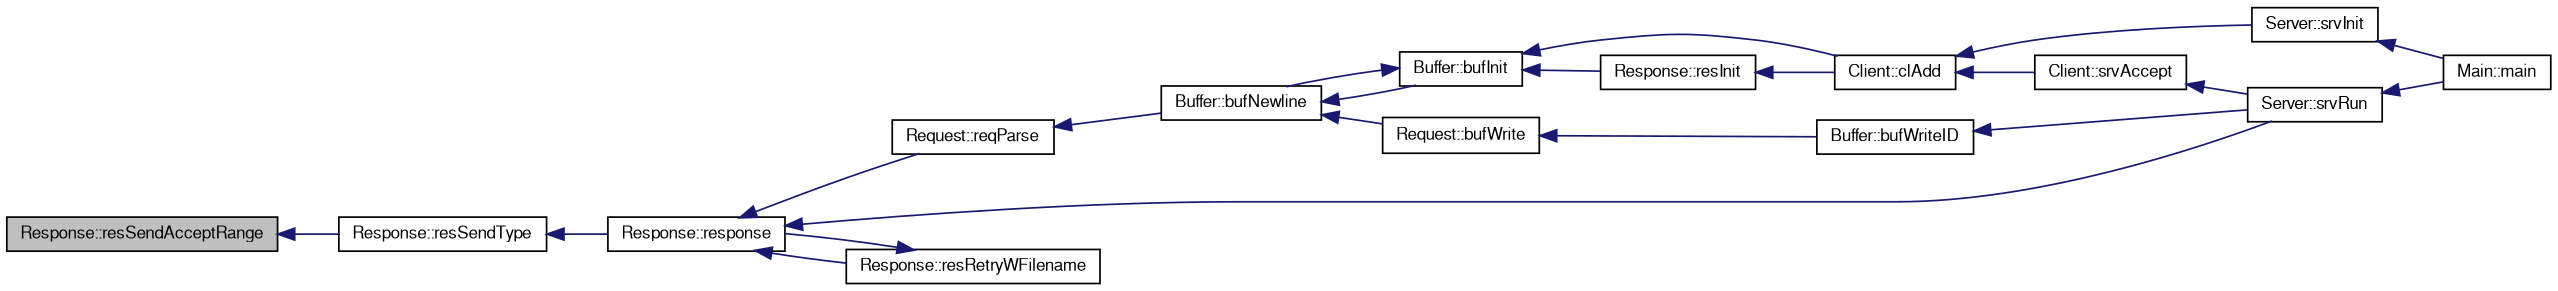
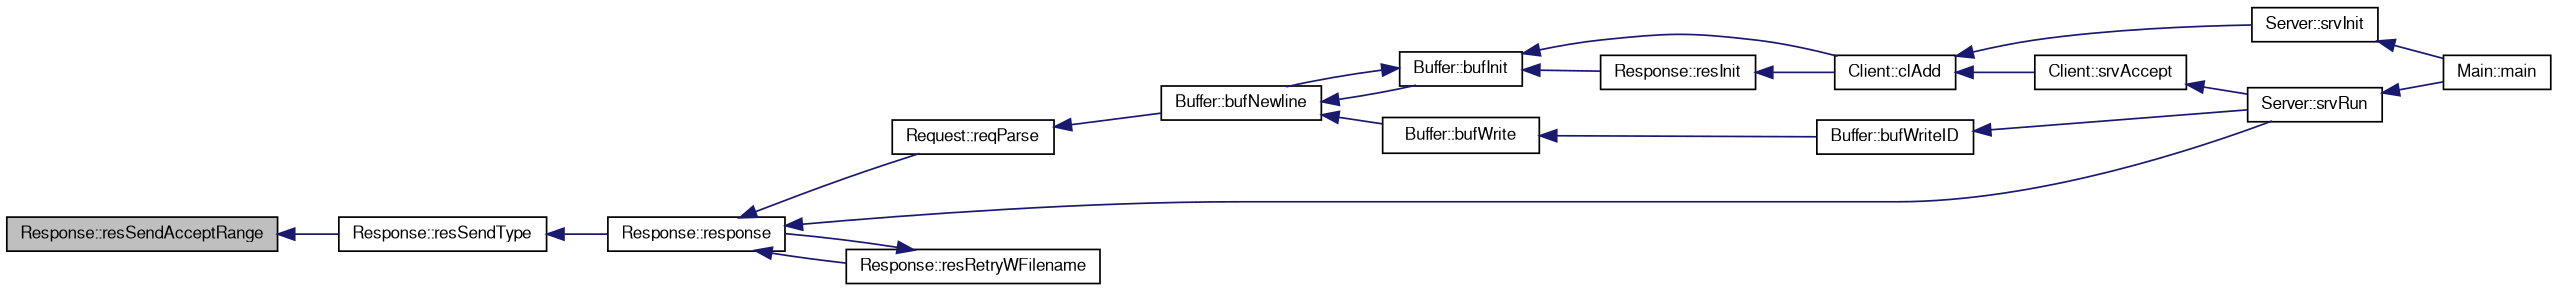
node "Request::bufWrite": label "Request::bufWrite" -> "Buffer::bufWrite"
